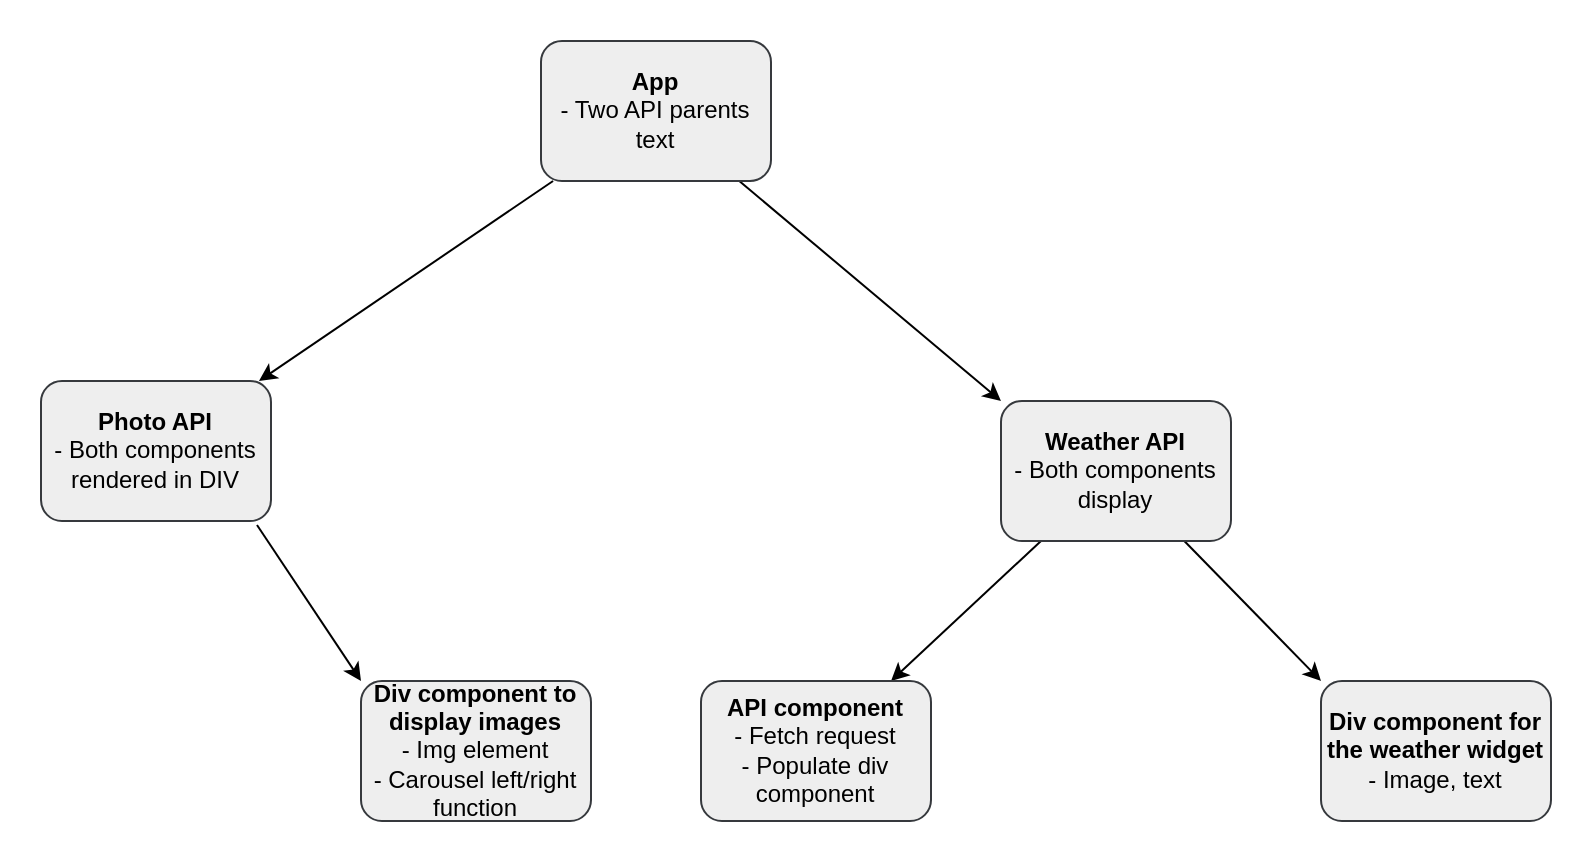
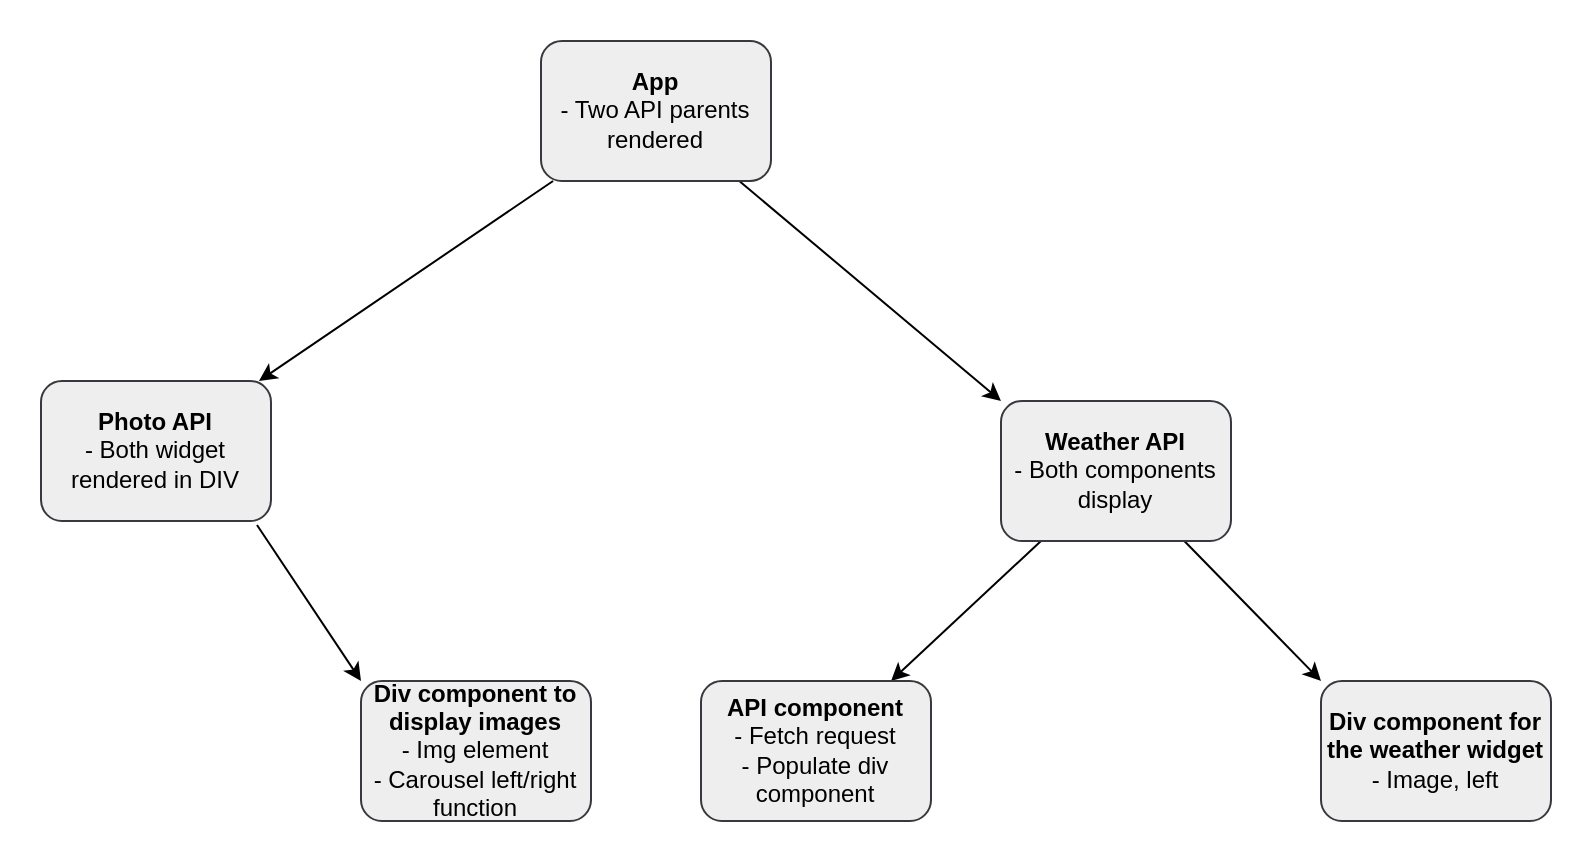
node "App - Two API parents text": label "App - Two API parents text" -> "App - Two API parents rendered"
node "Photo API - Both components rendered in DIV": label "Photo API - Both components rendered in DIV" -> "Photo API - Both widget rendered in DIV"
node "Div component for the weather widget - Image, text": label "Div component for the weather widget - Image, text" -> "Div component for the weather widget - Image, left"
